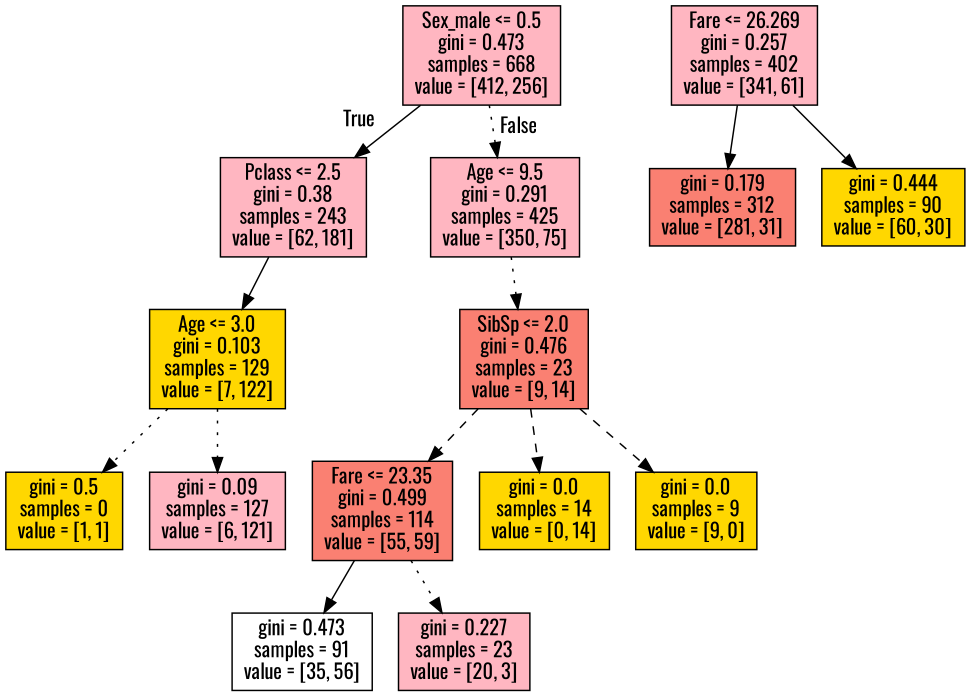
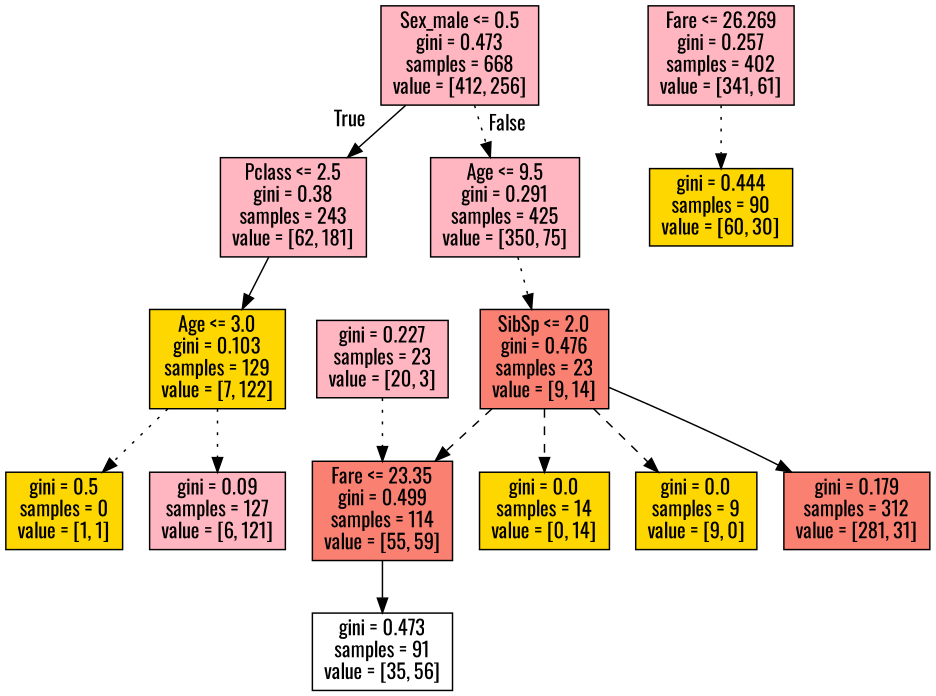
edge "Fare <= 26.269 gini = 0.257 samples = 402 value = [341, 61]" -> "gini = 0.179 samples = 312 value = [281, 31]": now "SibSp <= 2.0 gini = 0.476 samples = 23 value = [9, 14]" -> "gini = 0.179 samples = 312 value = [281, 31]"
edge "Fare <= 26.269 gini = 0.257 samples = 402 value = [341, 61]" -> "gini = 0.444 samples = 90 value = [60, 30]": style solid -> dotted
edge "Fare <= 23.35 gini = 0.499 samples = 114 value = [55, 59]" -> "gini = 0.227 samples = 23 value = [20, 3]": reversed
